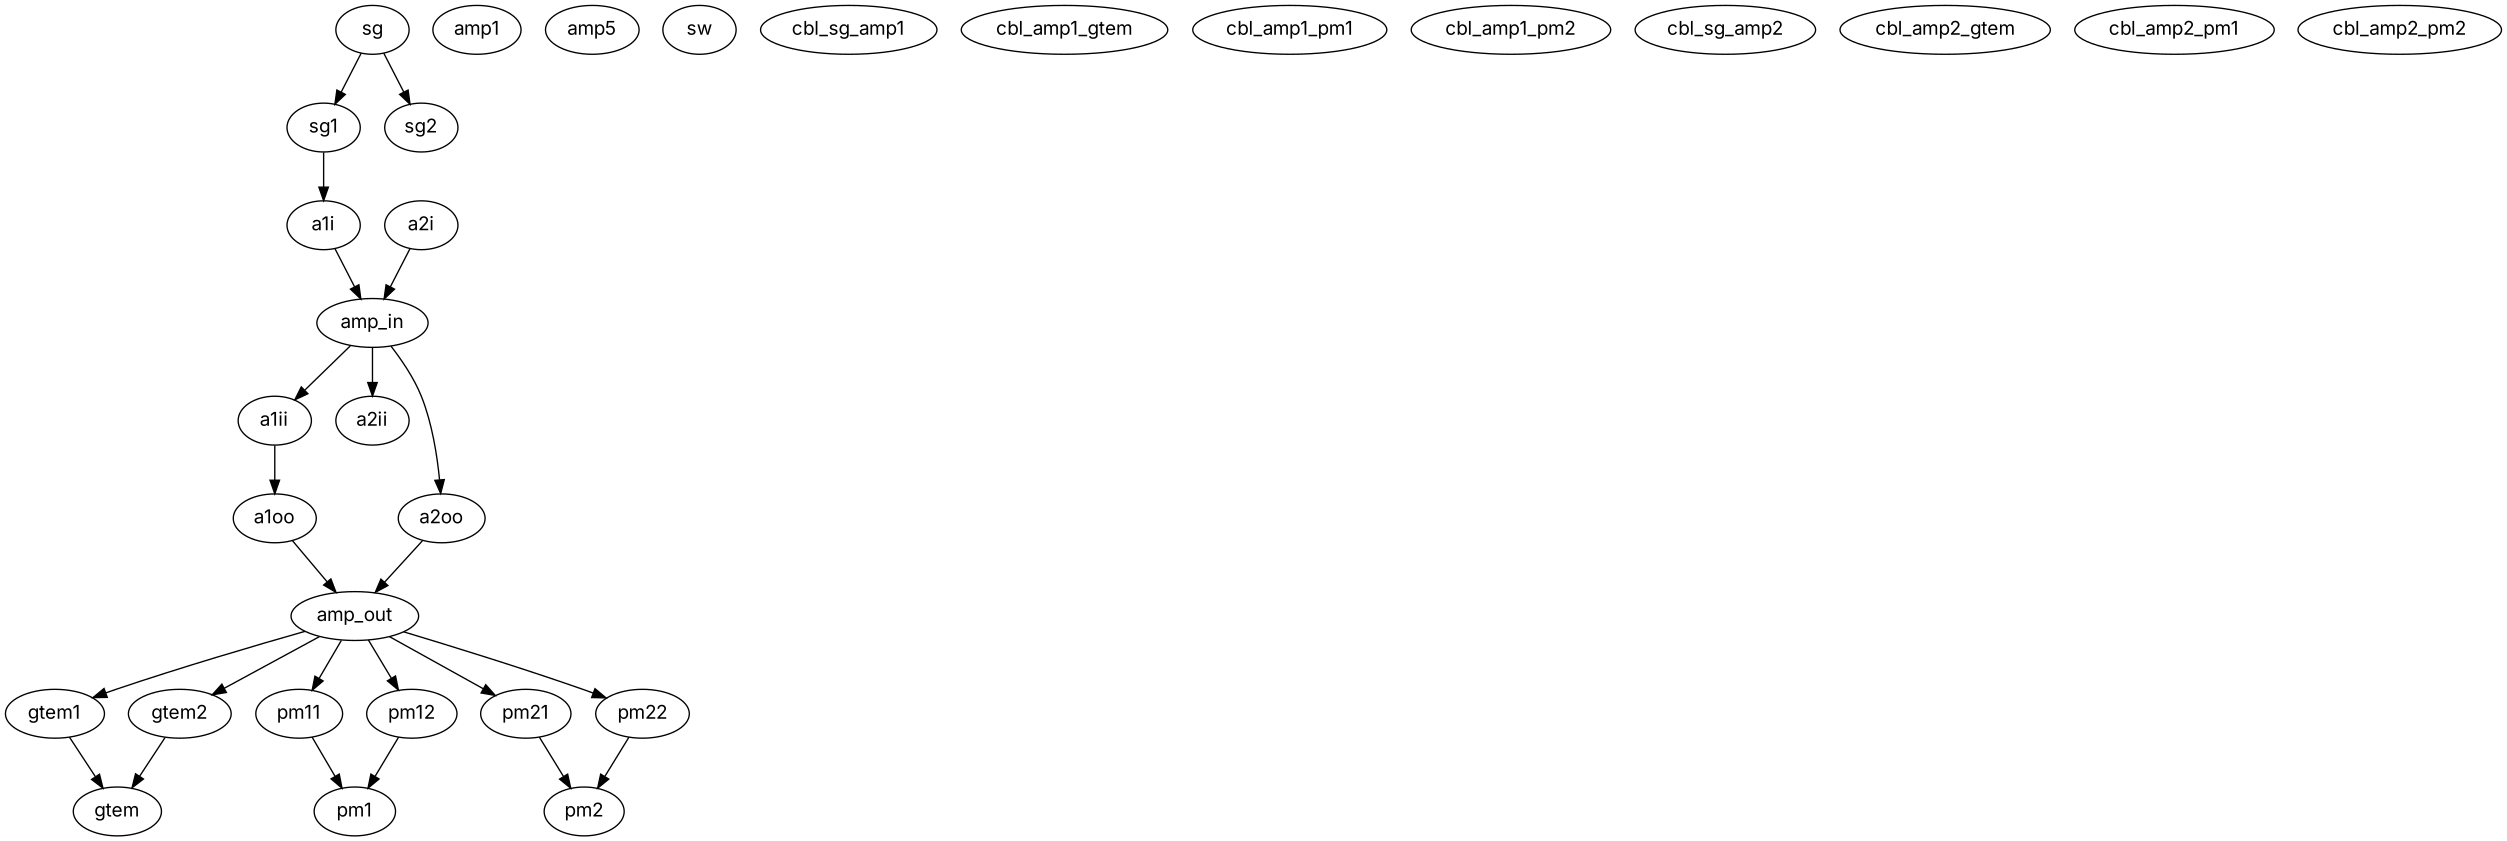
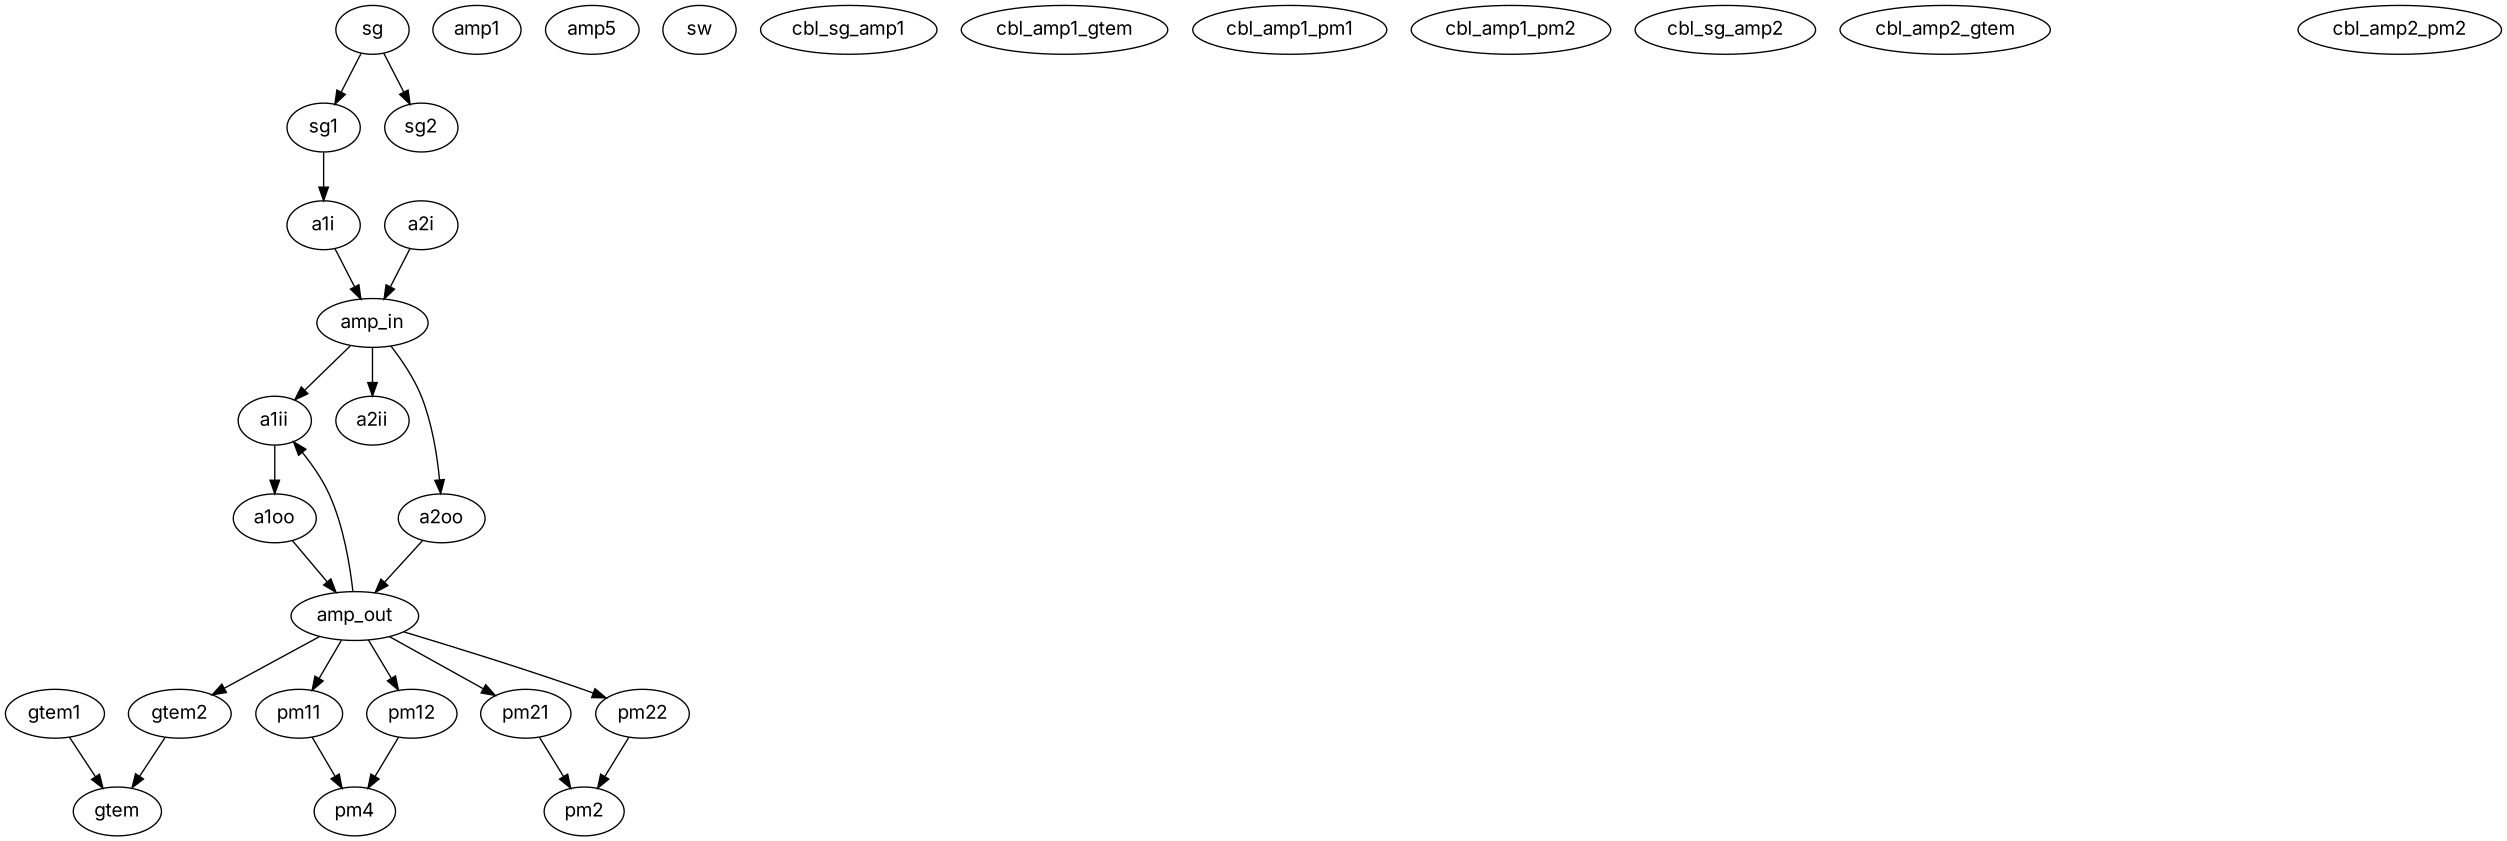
node "cbl_amp2_pm1": removed
edge "amp_out" -> "gtem1": now "amp_out" -> "a1ii"
node "pm1": label "pm1" -> "pm4"
